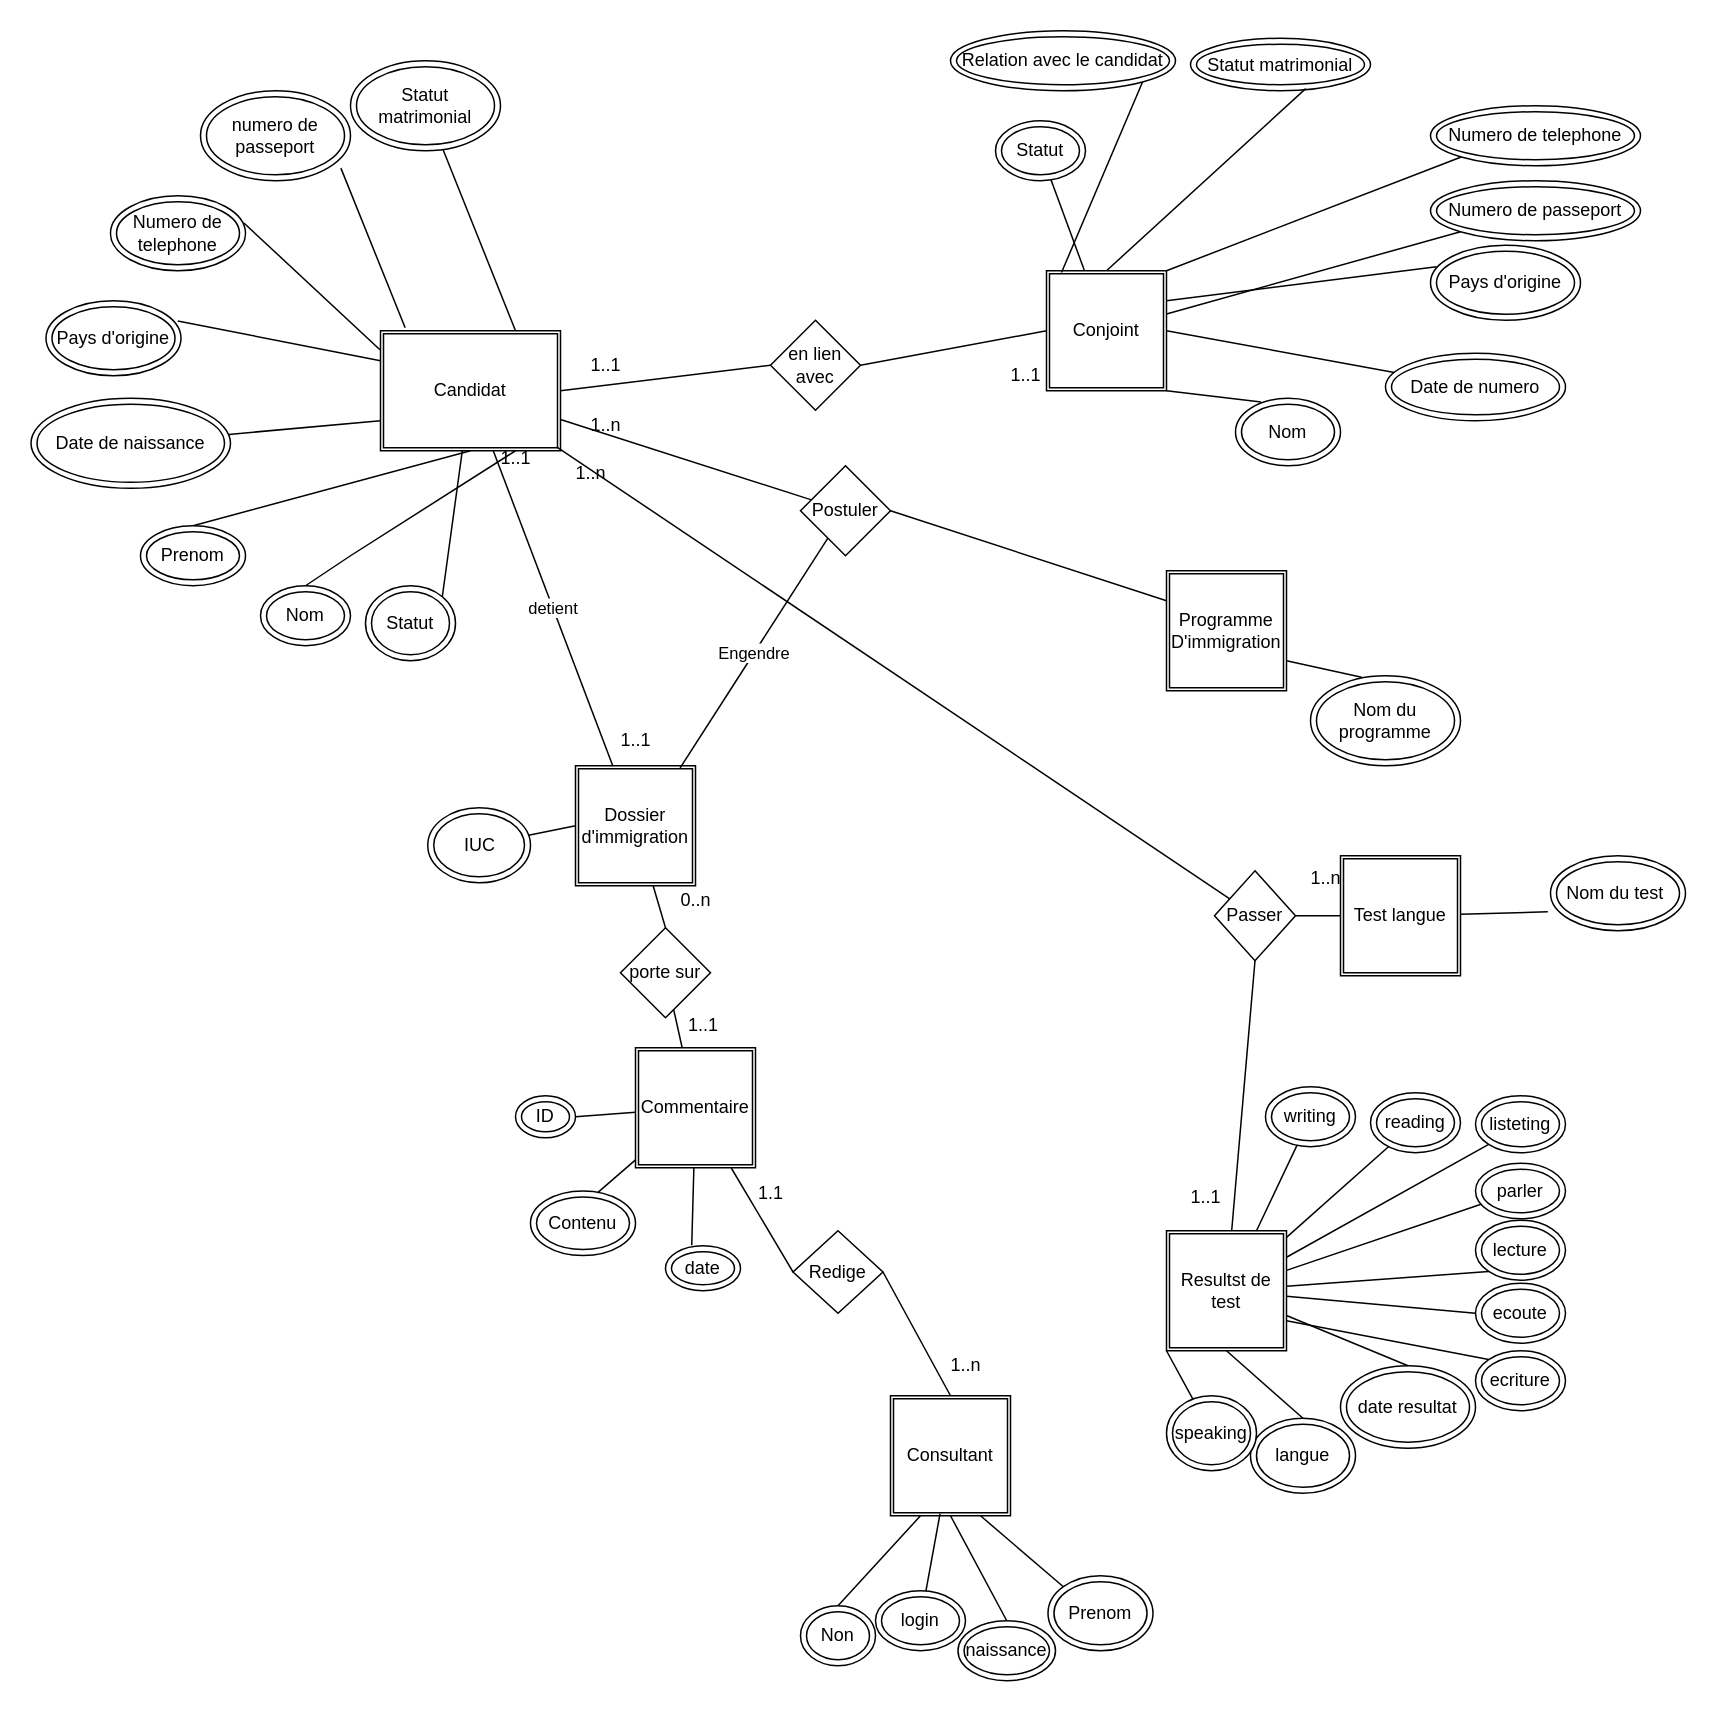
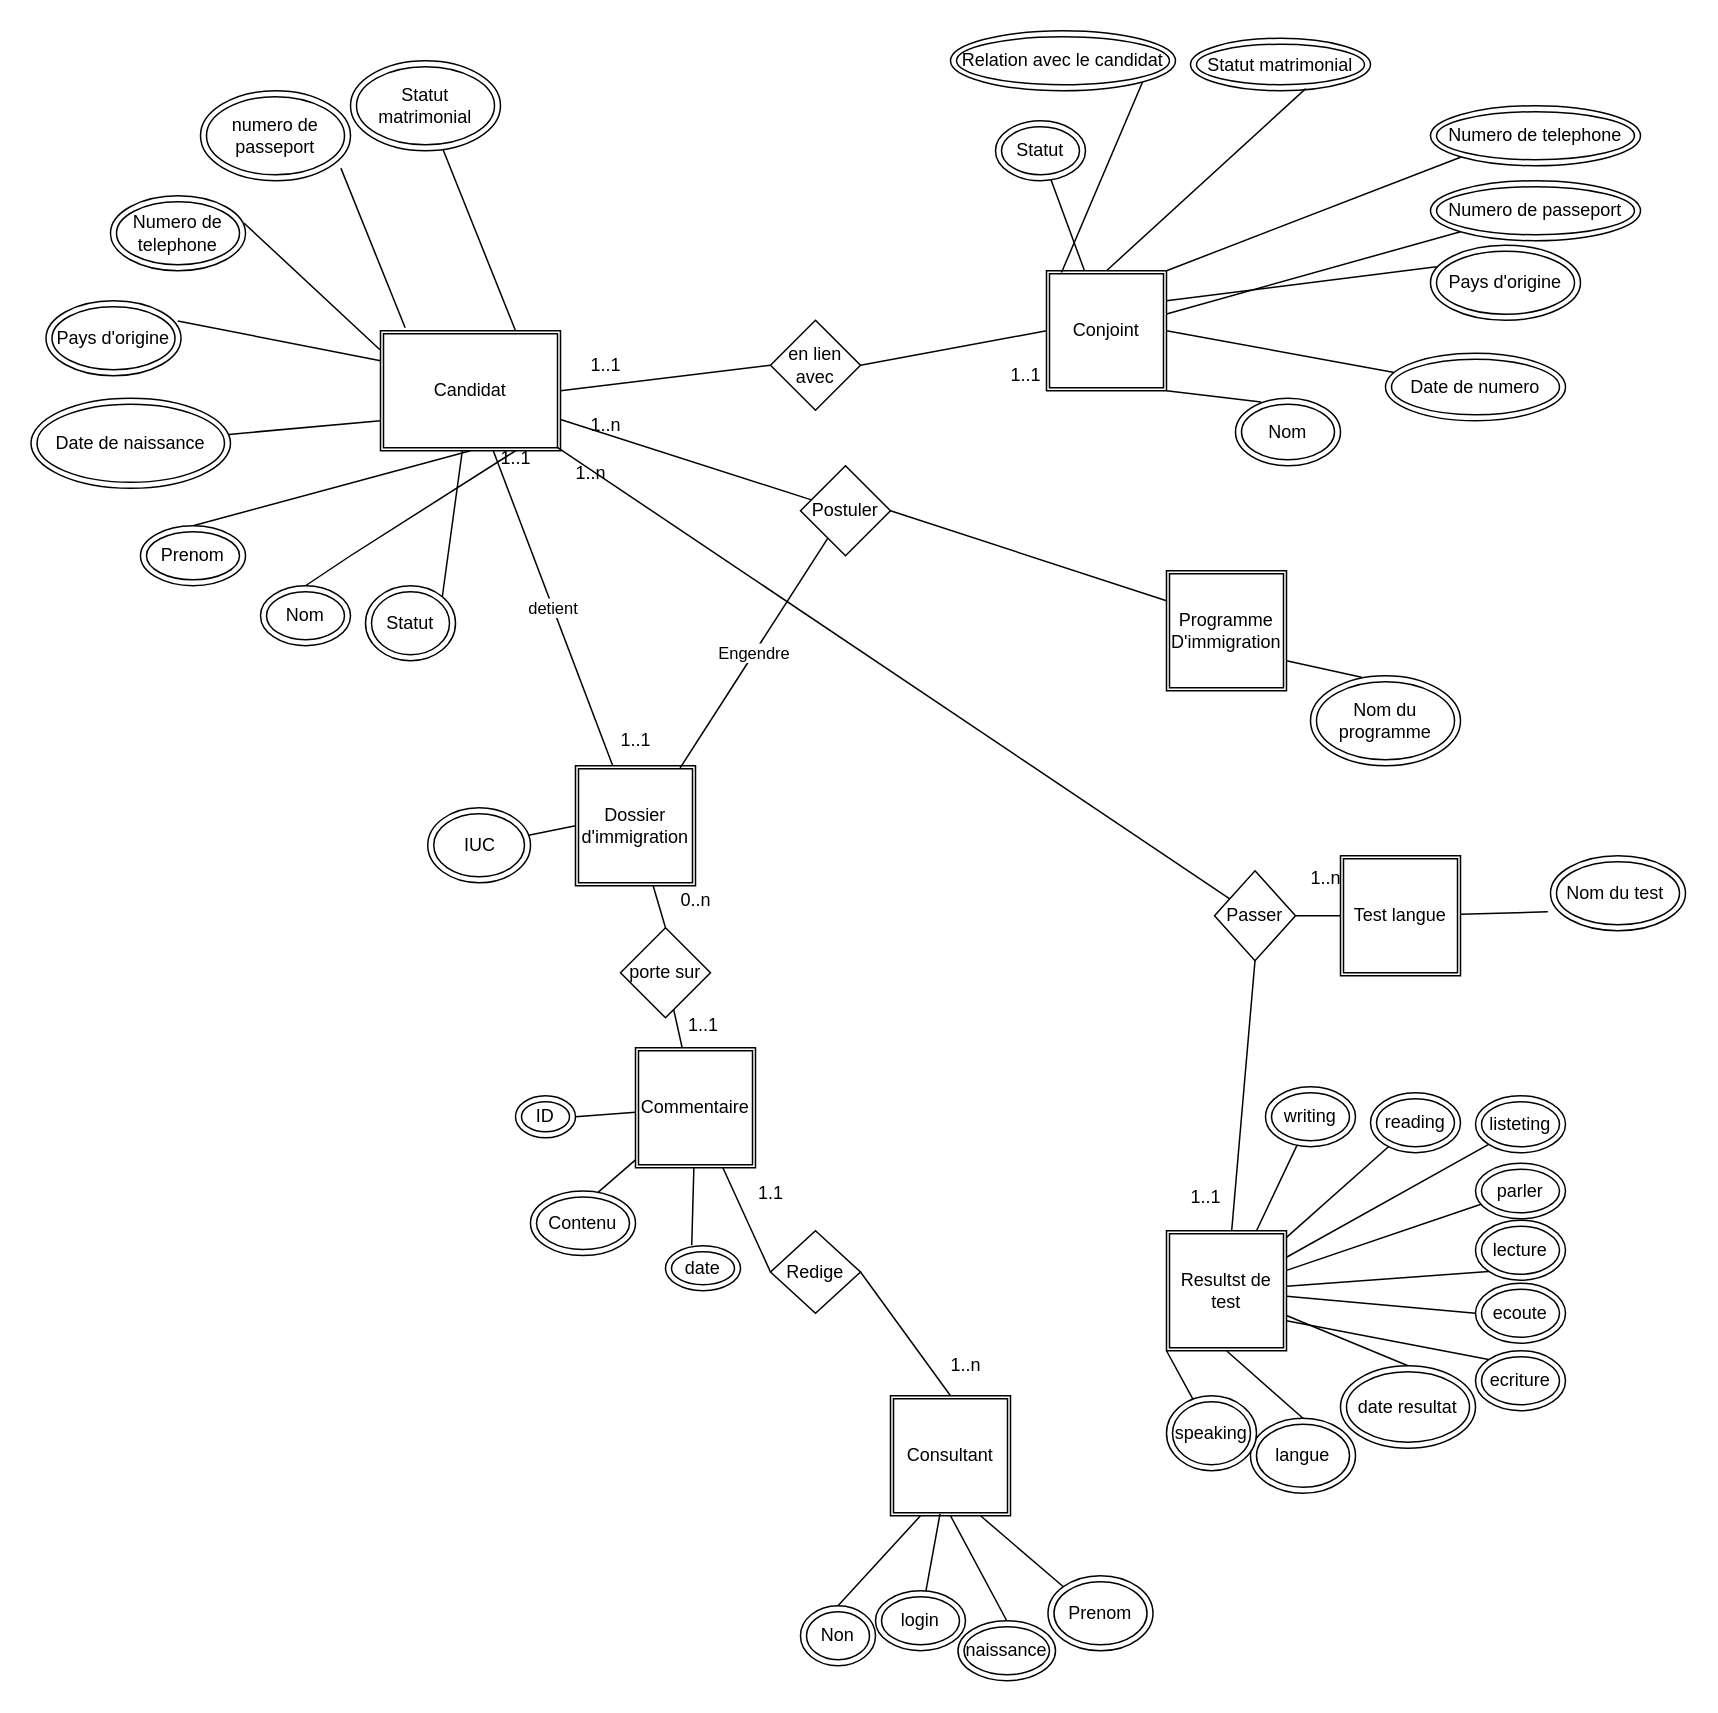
node "Redige": moved (838, 1272) -> (815, 1272)
